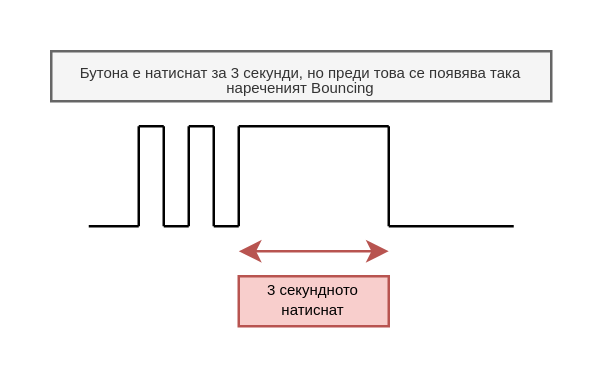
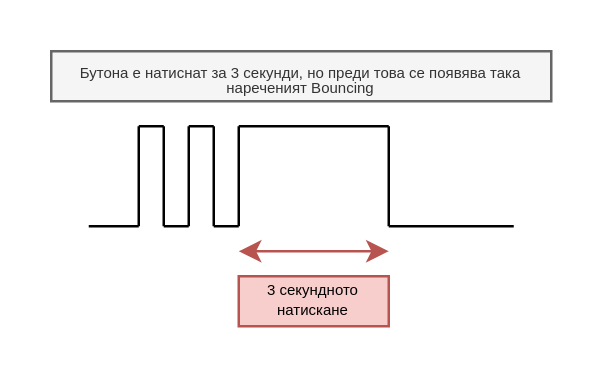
node "3 секундното натиснат": label "3 секундното натиснат" -> "3 секундното натискане"
